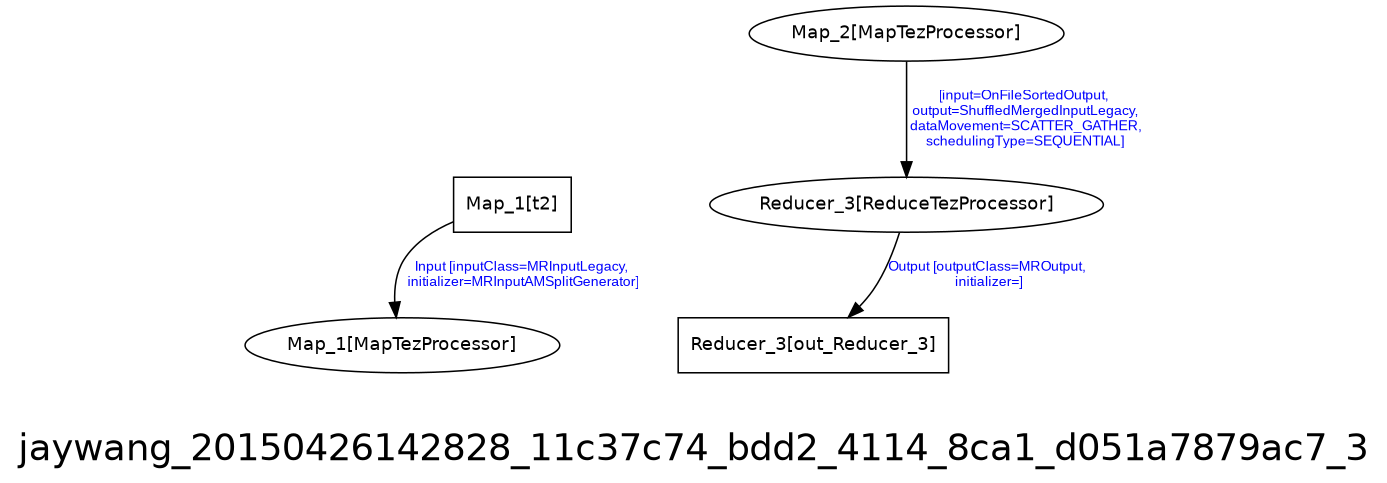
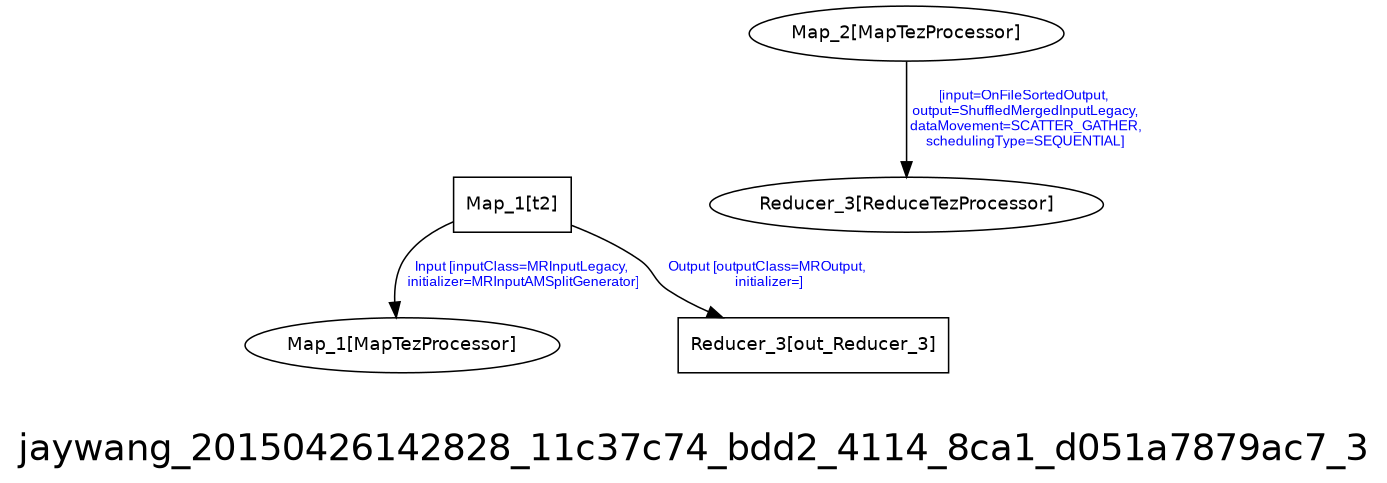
edge "Reducer_3[ReduceTezProcessor]" -> "Reducer_3[out_Reducer_3]": now "Map_1[t2]" -> "Reducer_3[out_Reducer_3]"
